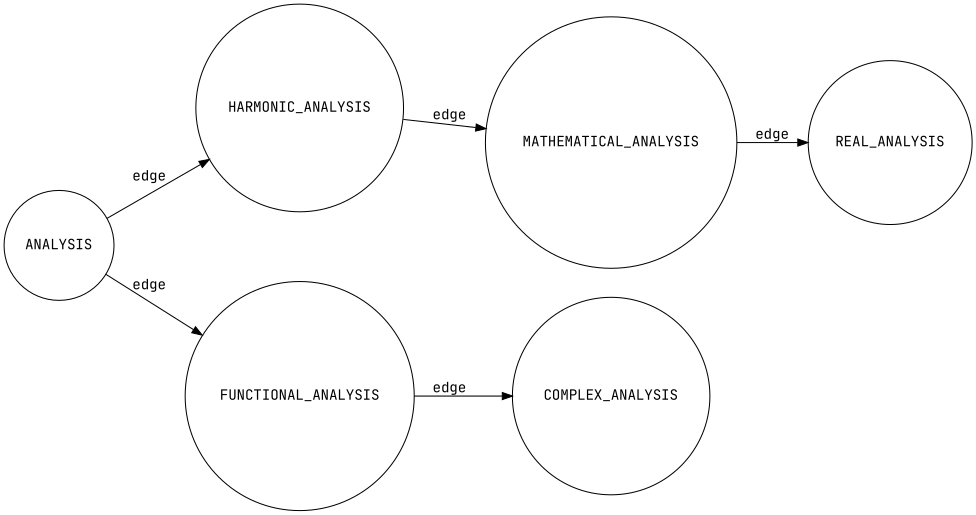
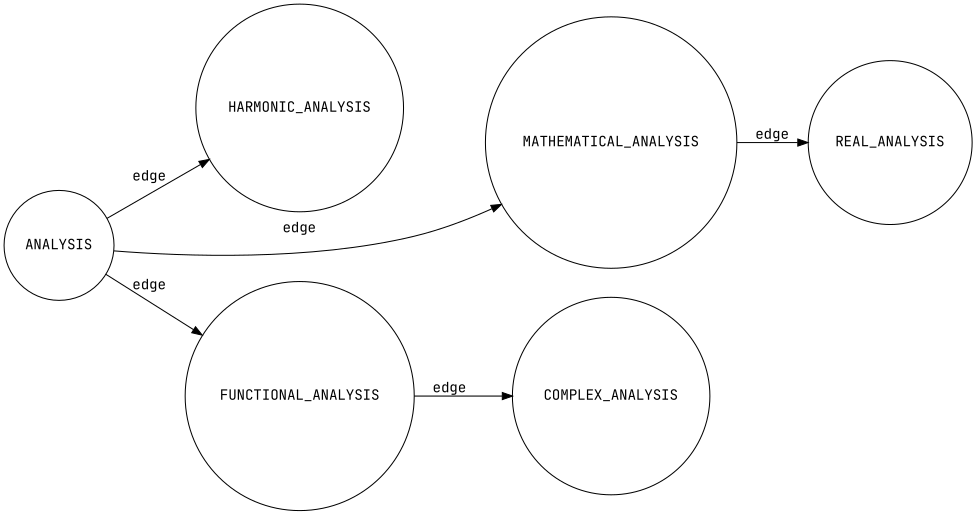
edge "HARMONIC_ANALYSIS" -> "MATHEMATICAL_ANALYSIS": now "ANALYSIS" -> "MATHEMATICAL_ANALYSIS"
